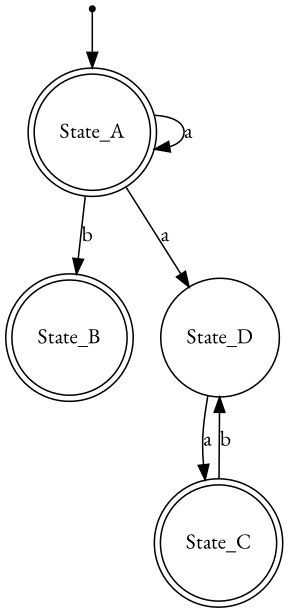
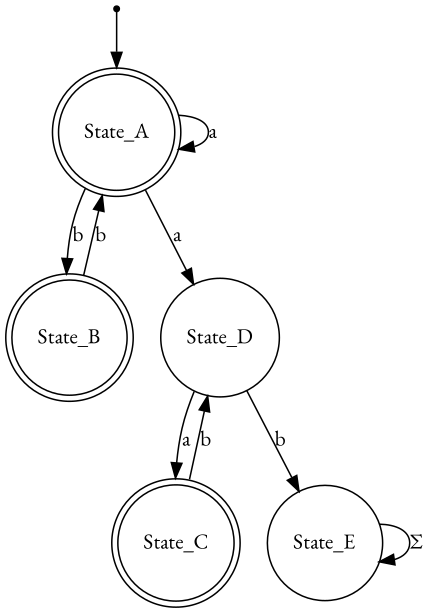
edge "State_B" -> "State_A": added, label "b"
node "State_E": added
